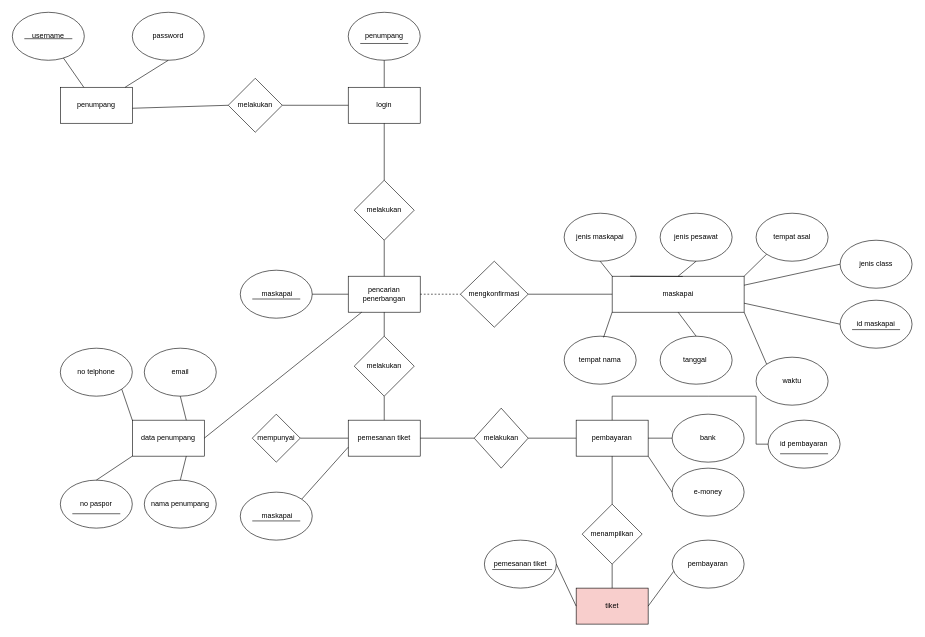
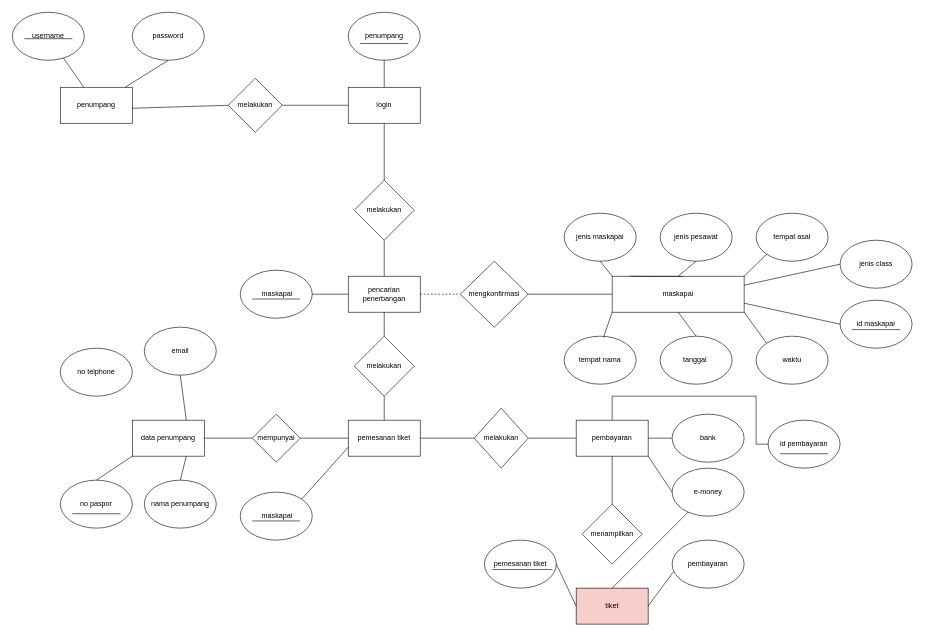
node "email": moved (180, 372) -> (180, 351)
edge "pencarian penerbangan" -- "data penumpang": now "mempunyai" -- "data penumpang"
node "waktu": moved (792, 381) -> (792, 360)
edge "no telphone" -- "data penumpang": removed
edge "menampilkan" -- "tiket": now "e-money" -- "tiket"
